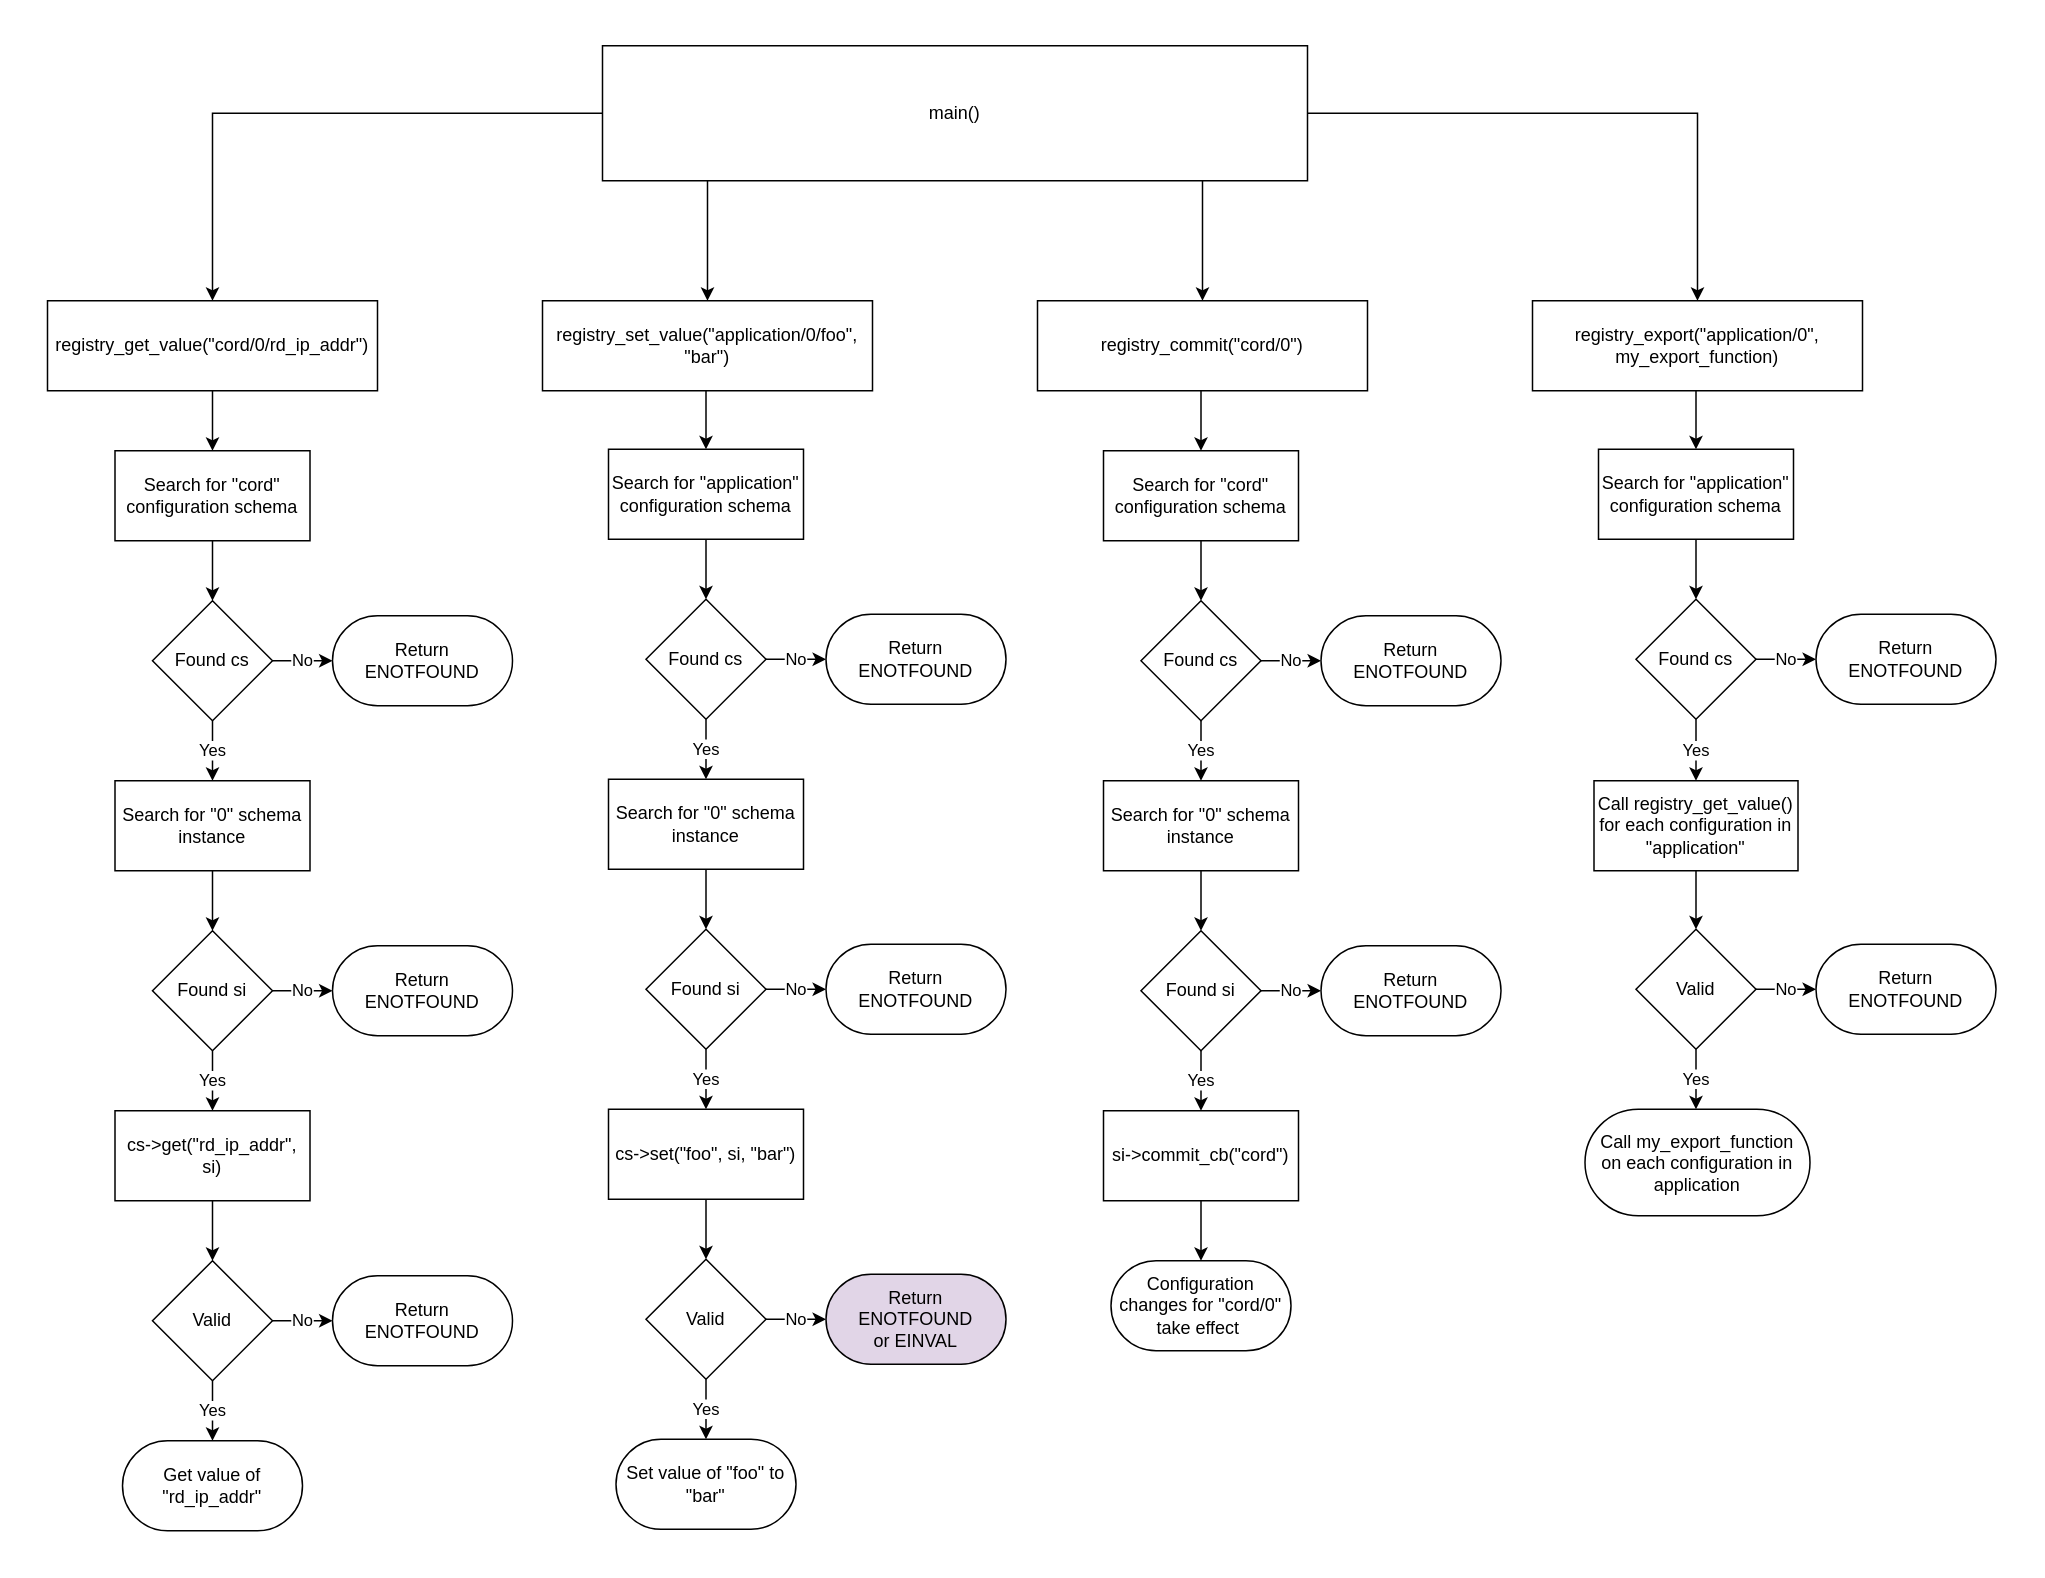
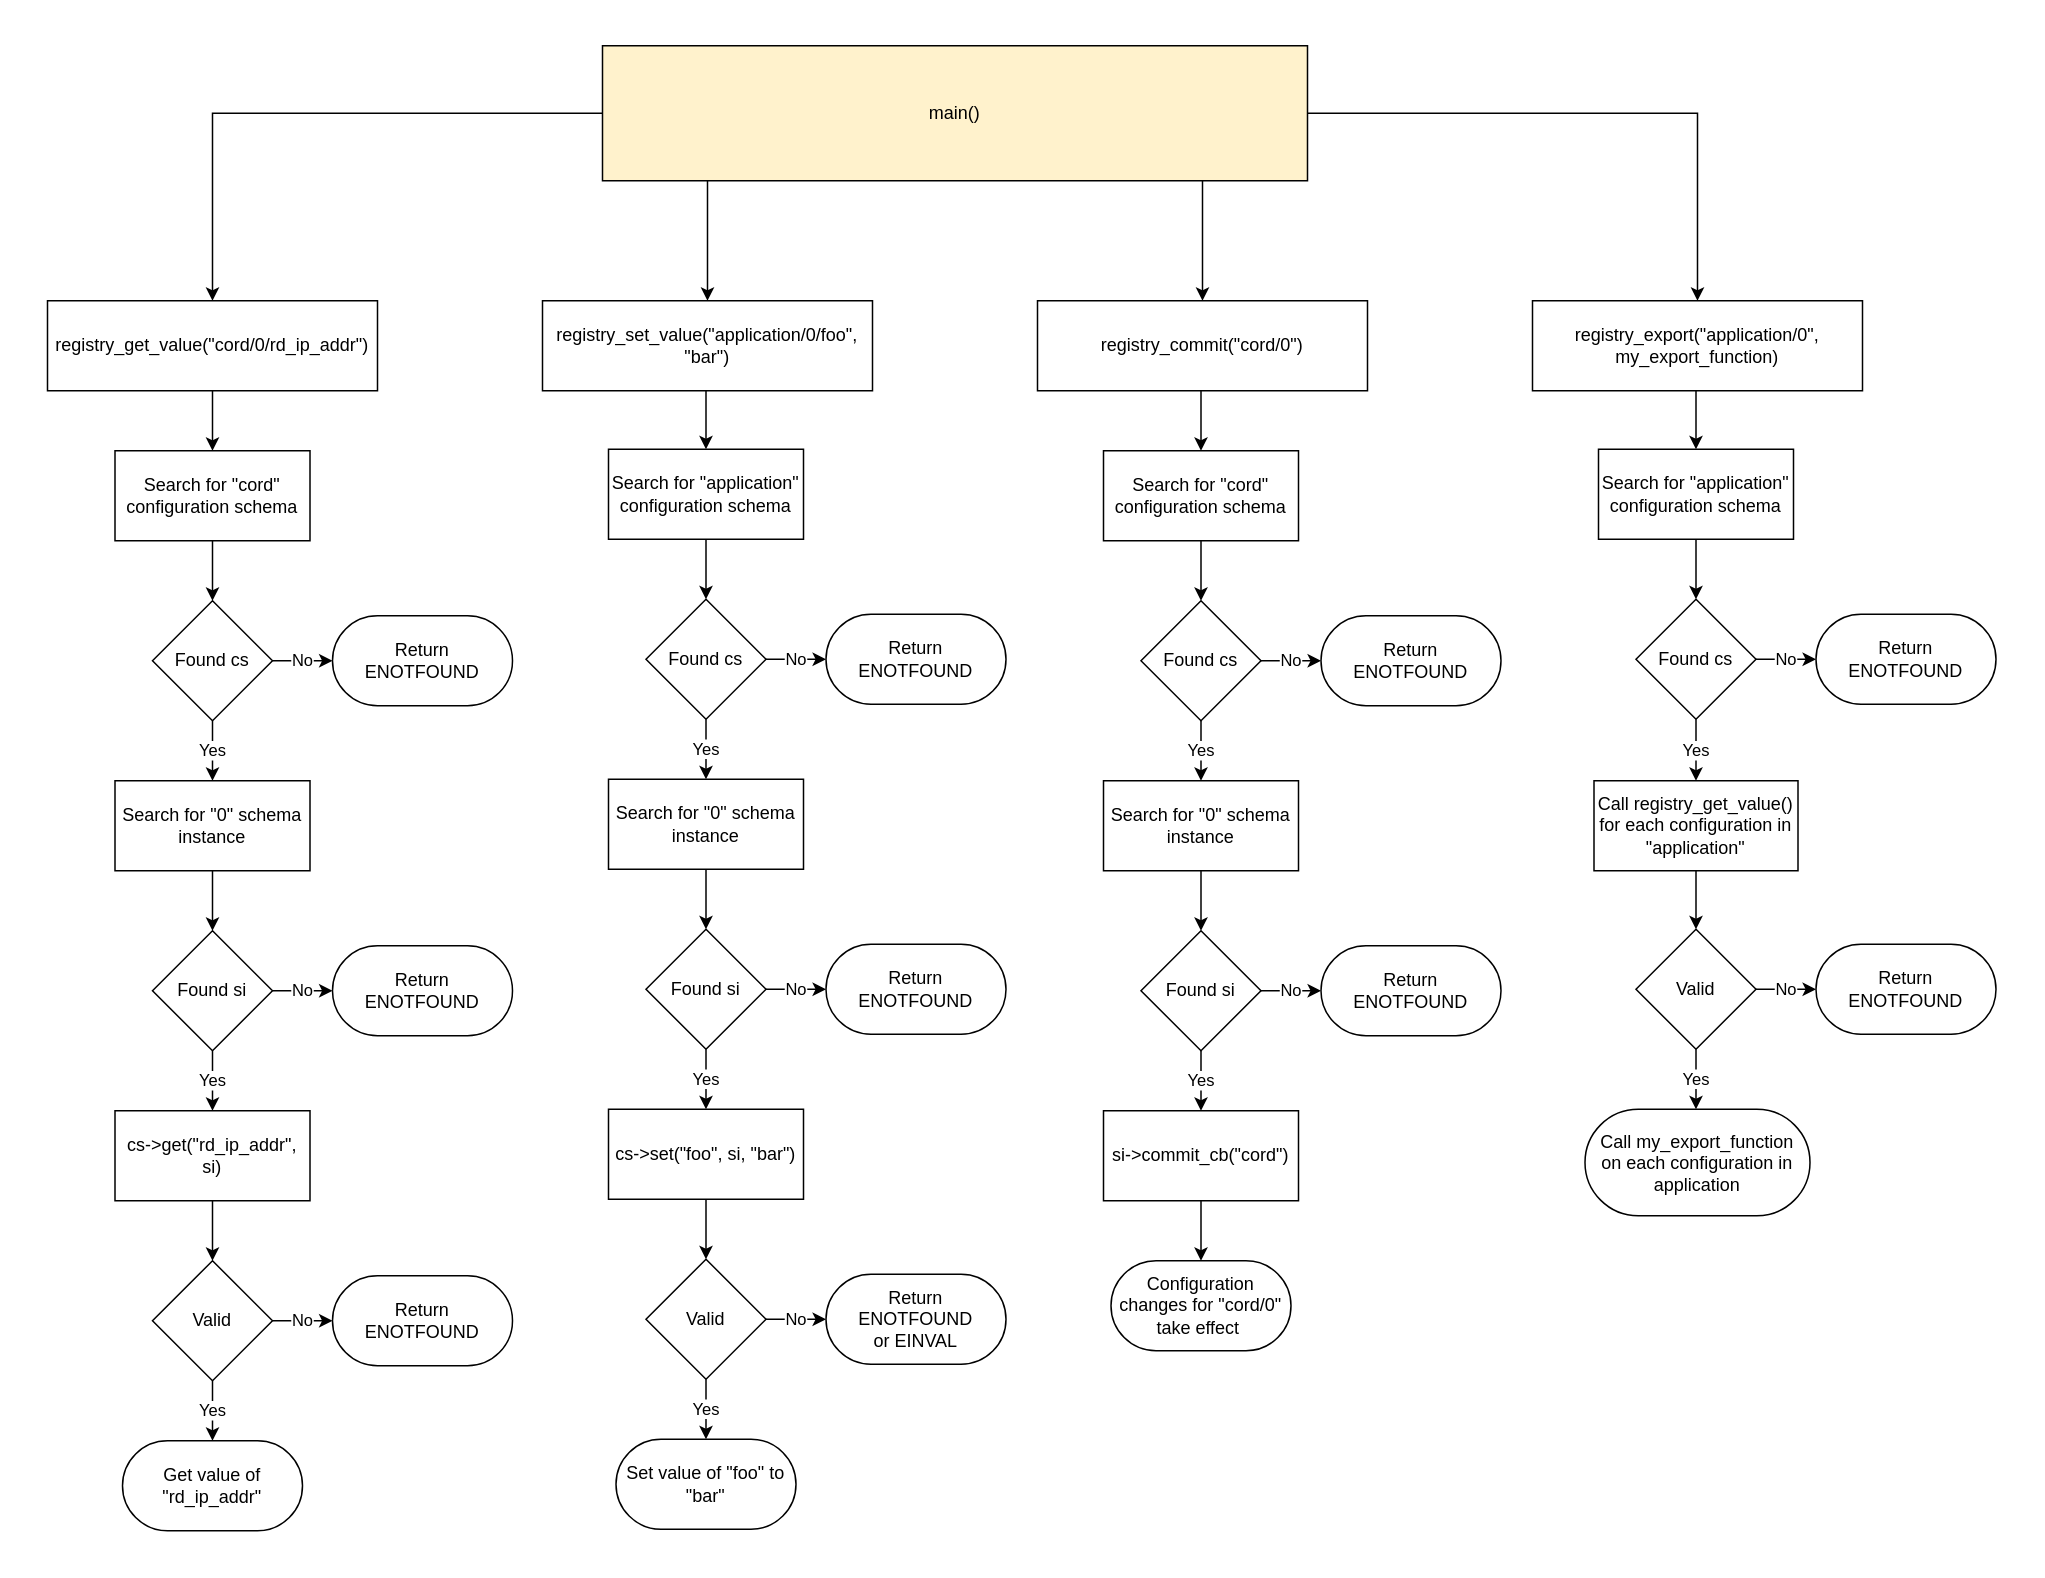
node "main()": fillcolor #ffffff -> #fff2cc
node "Return ENOTFOUND or EINVAL": fillcolor #e1d5e7 -> #ffffff
